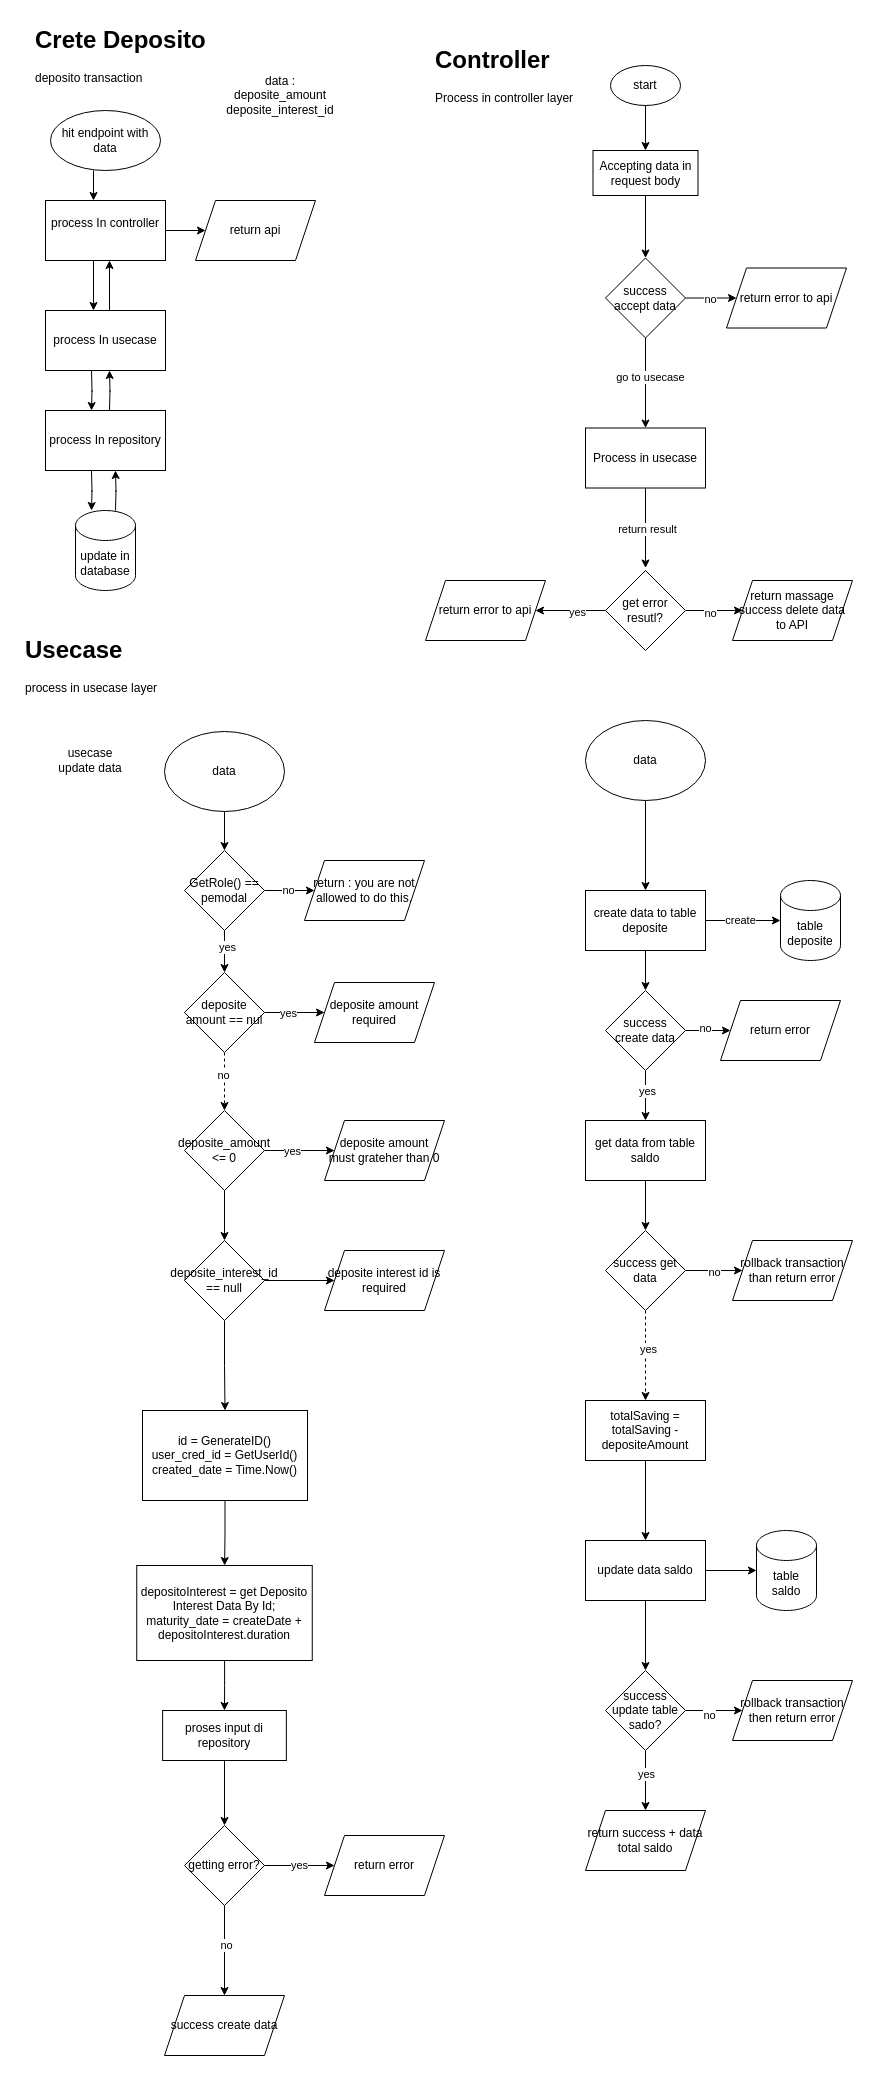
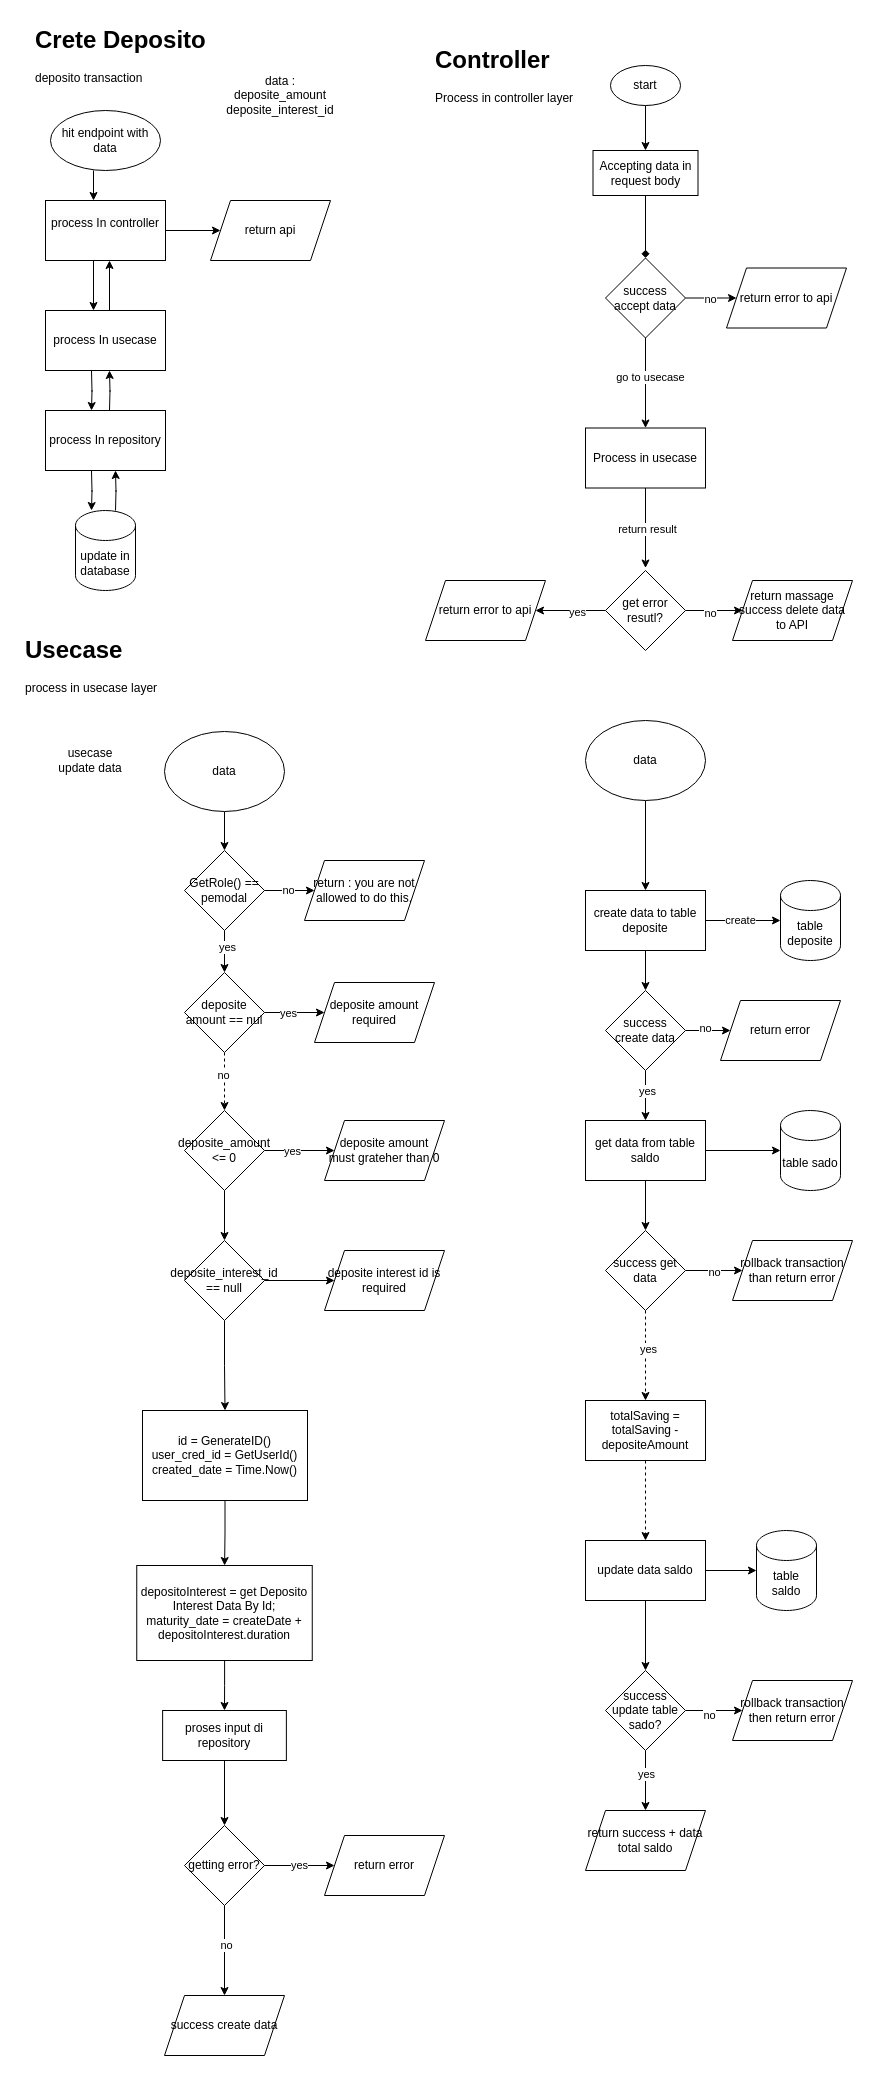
node "return api": moved (256, 231) -> (271, 231)
edge "Accepting data in request body" -> "success accept data": arrowhead classic -> diamond
edge "get data from table saldo" -> "table sado": added
node "table sado": added
edge "totalSaving = totalSaving - depositeAmount" -> "update data saldo": style solid -> dashed
